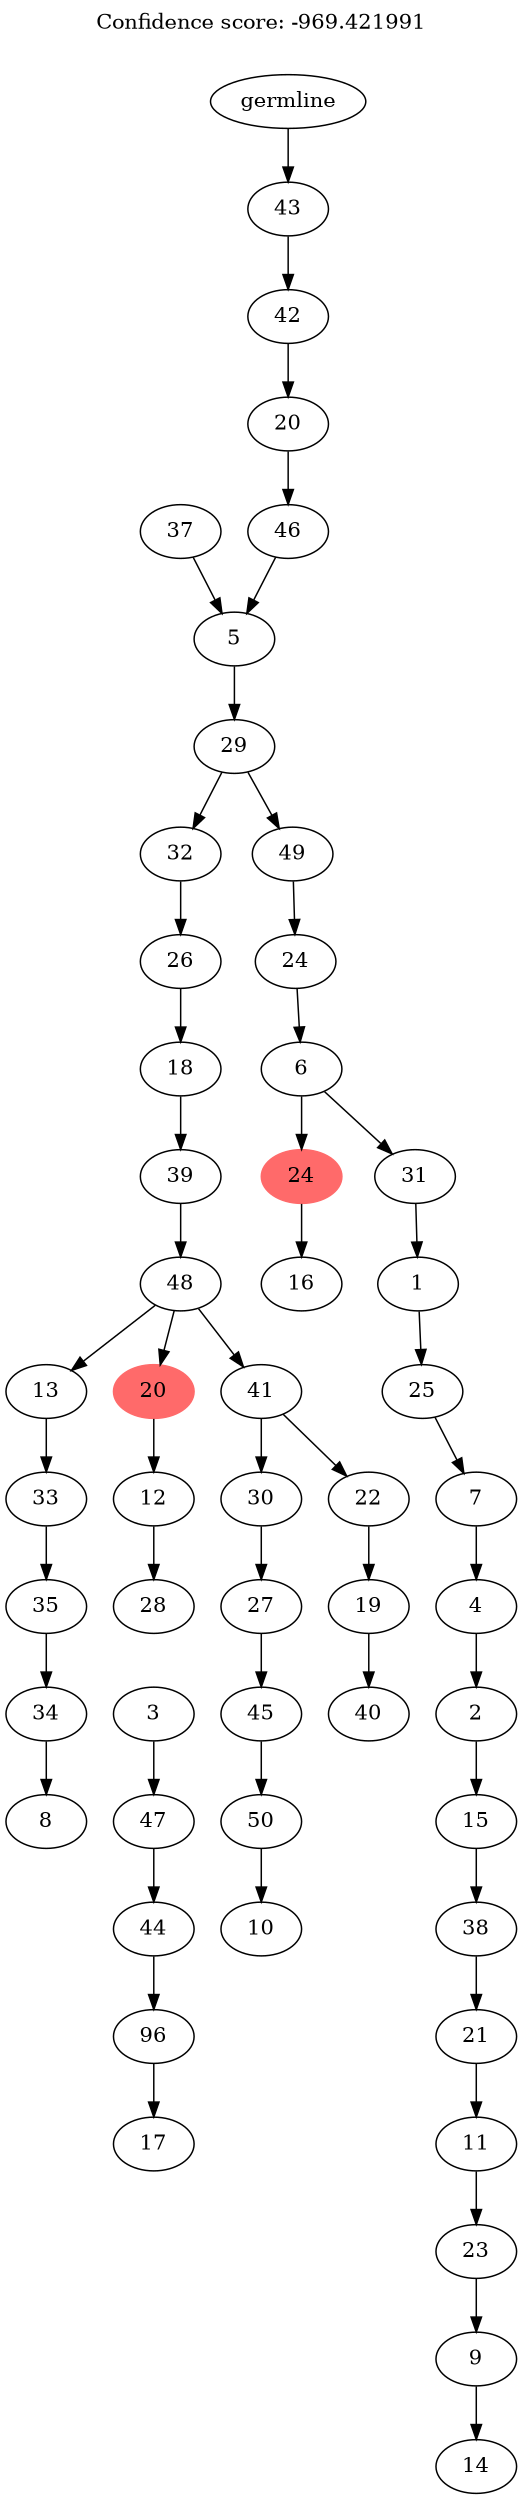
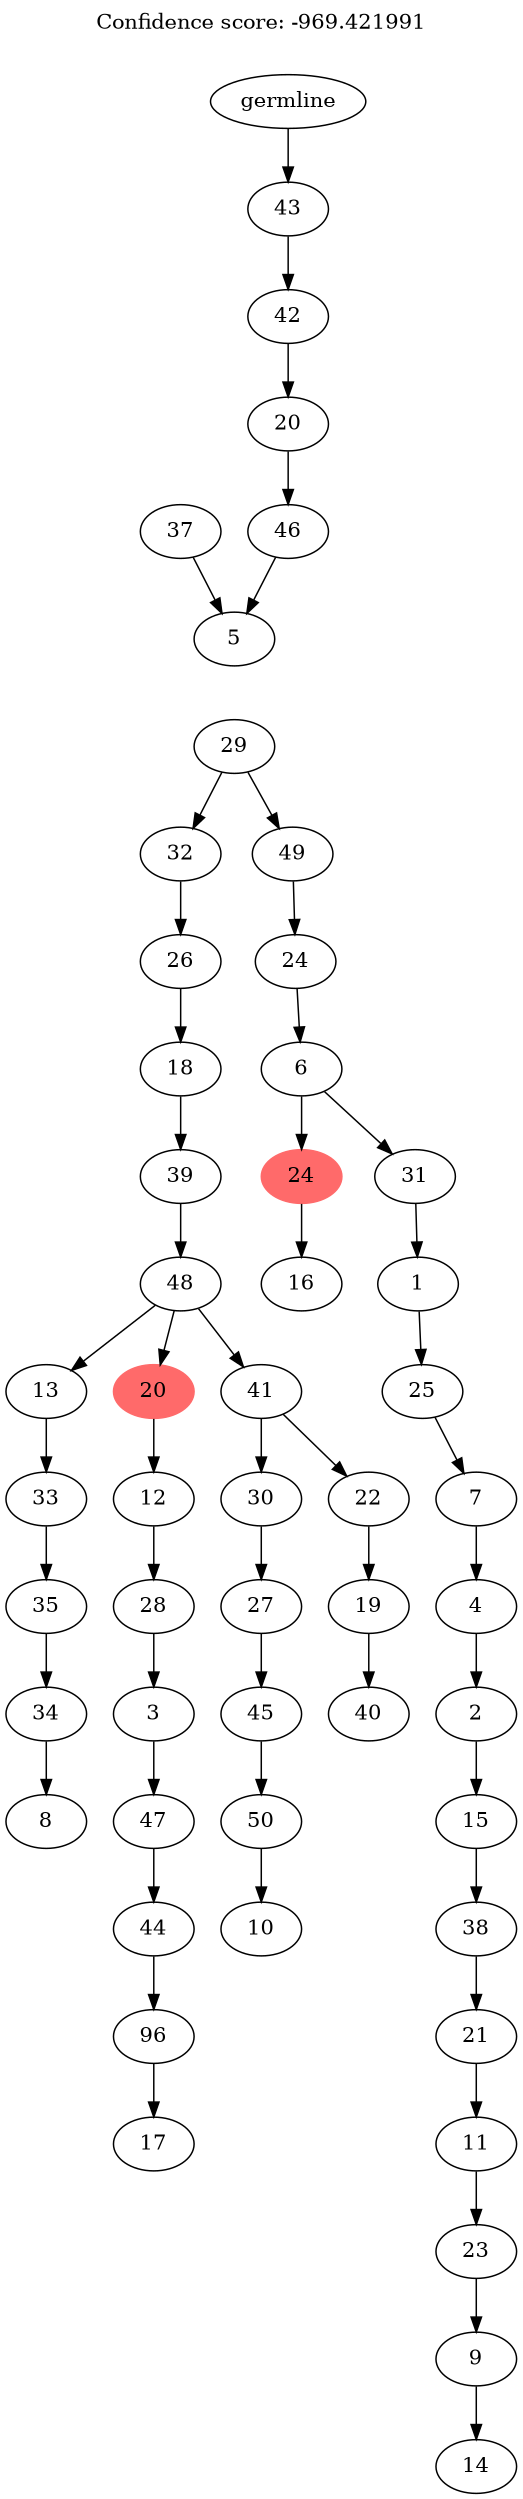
edge "5" -> "29": removed
edge "28" -> "3": added
